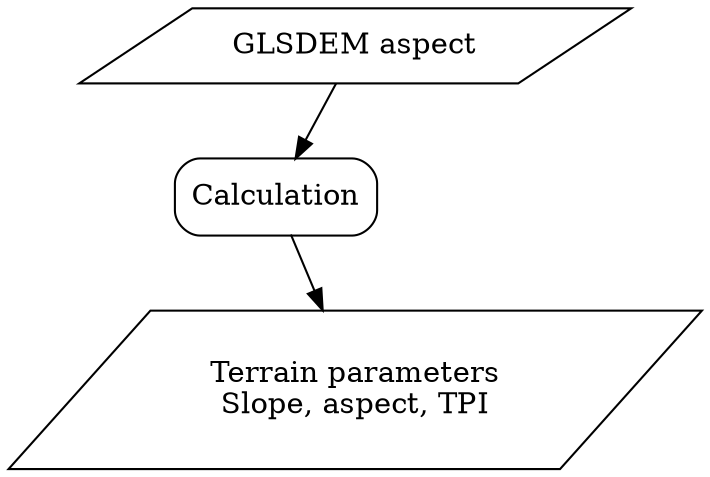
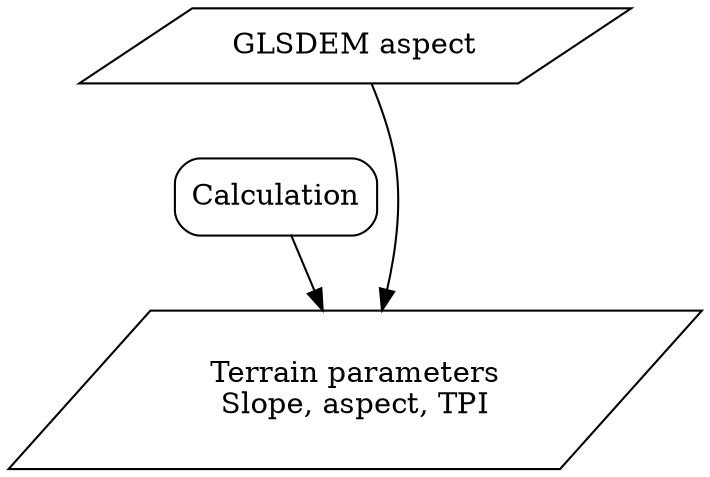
edge "GLSDEM aspect" -> "Calculation": now "GLSDEM aspect" -> "Terrain parameters Slope, aspect, TPI"
